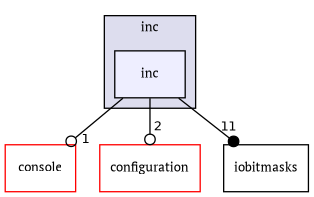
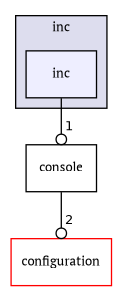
edge "inc" -> "configuration": now "console" -> "configuration"
node "console": color red -> black
node "iobitmasks": removed
